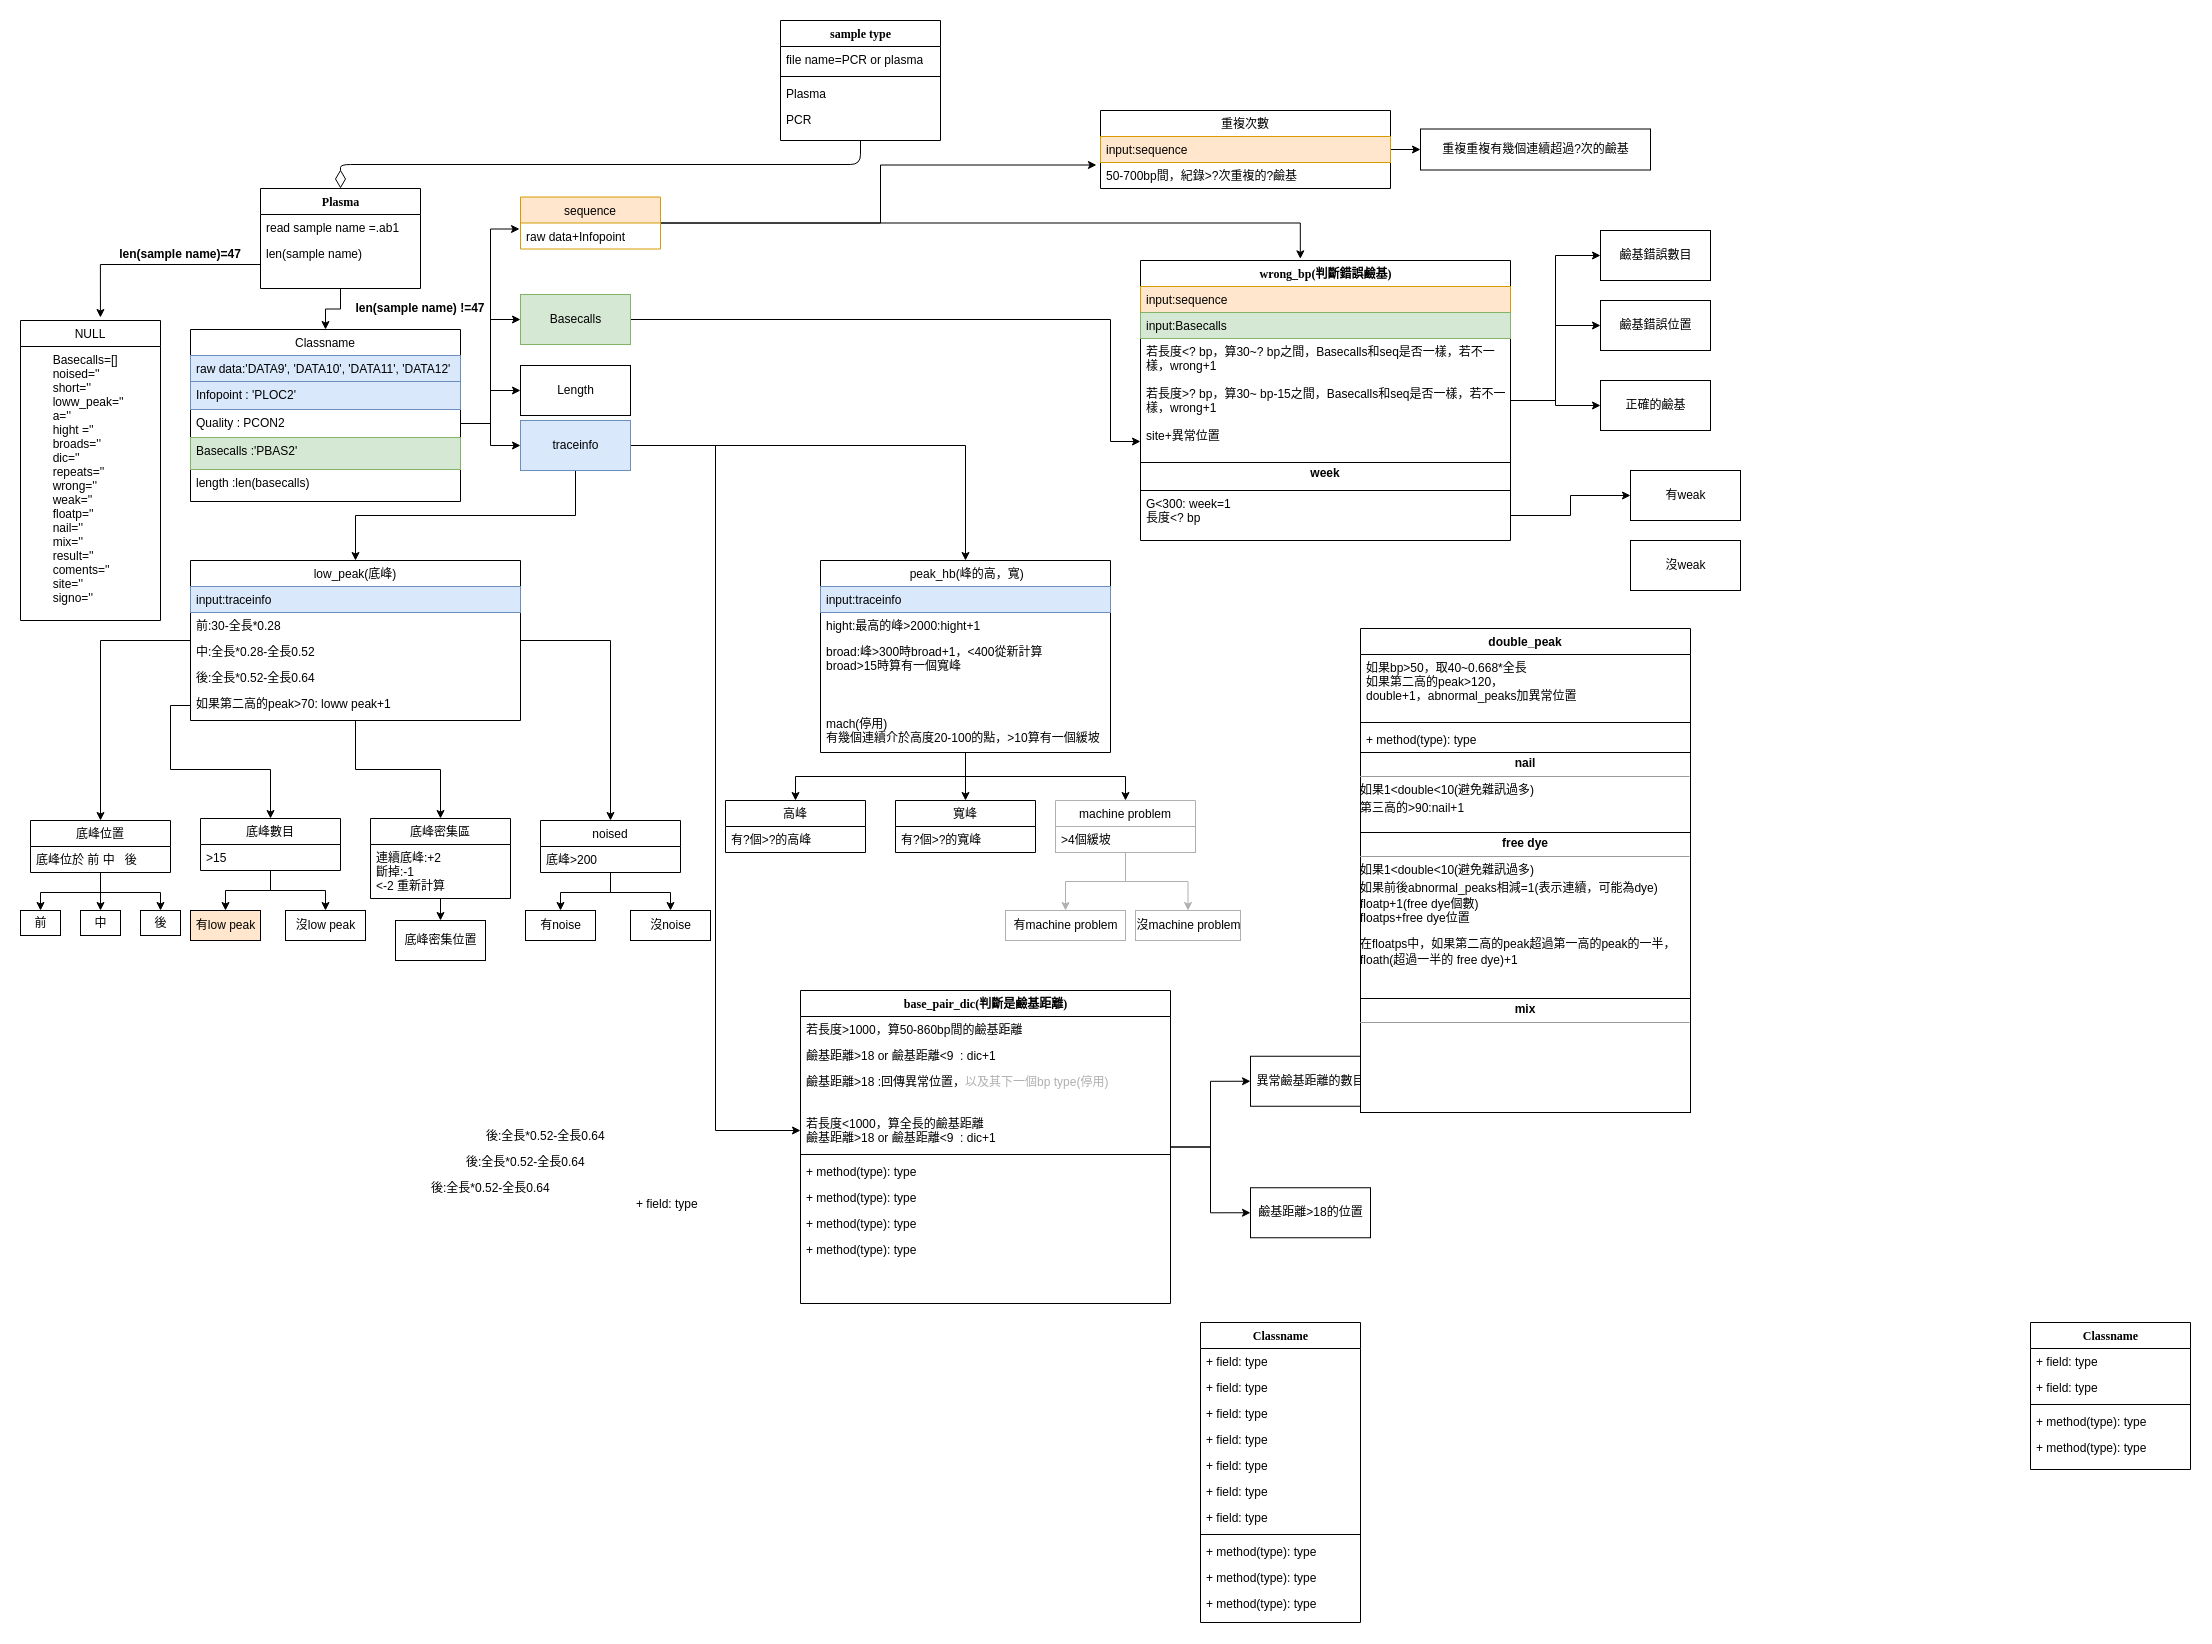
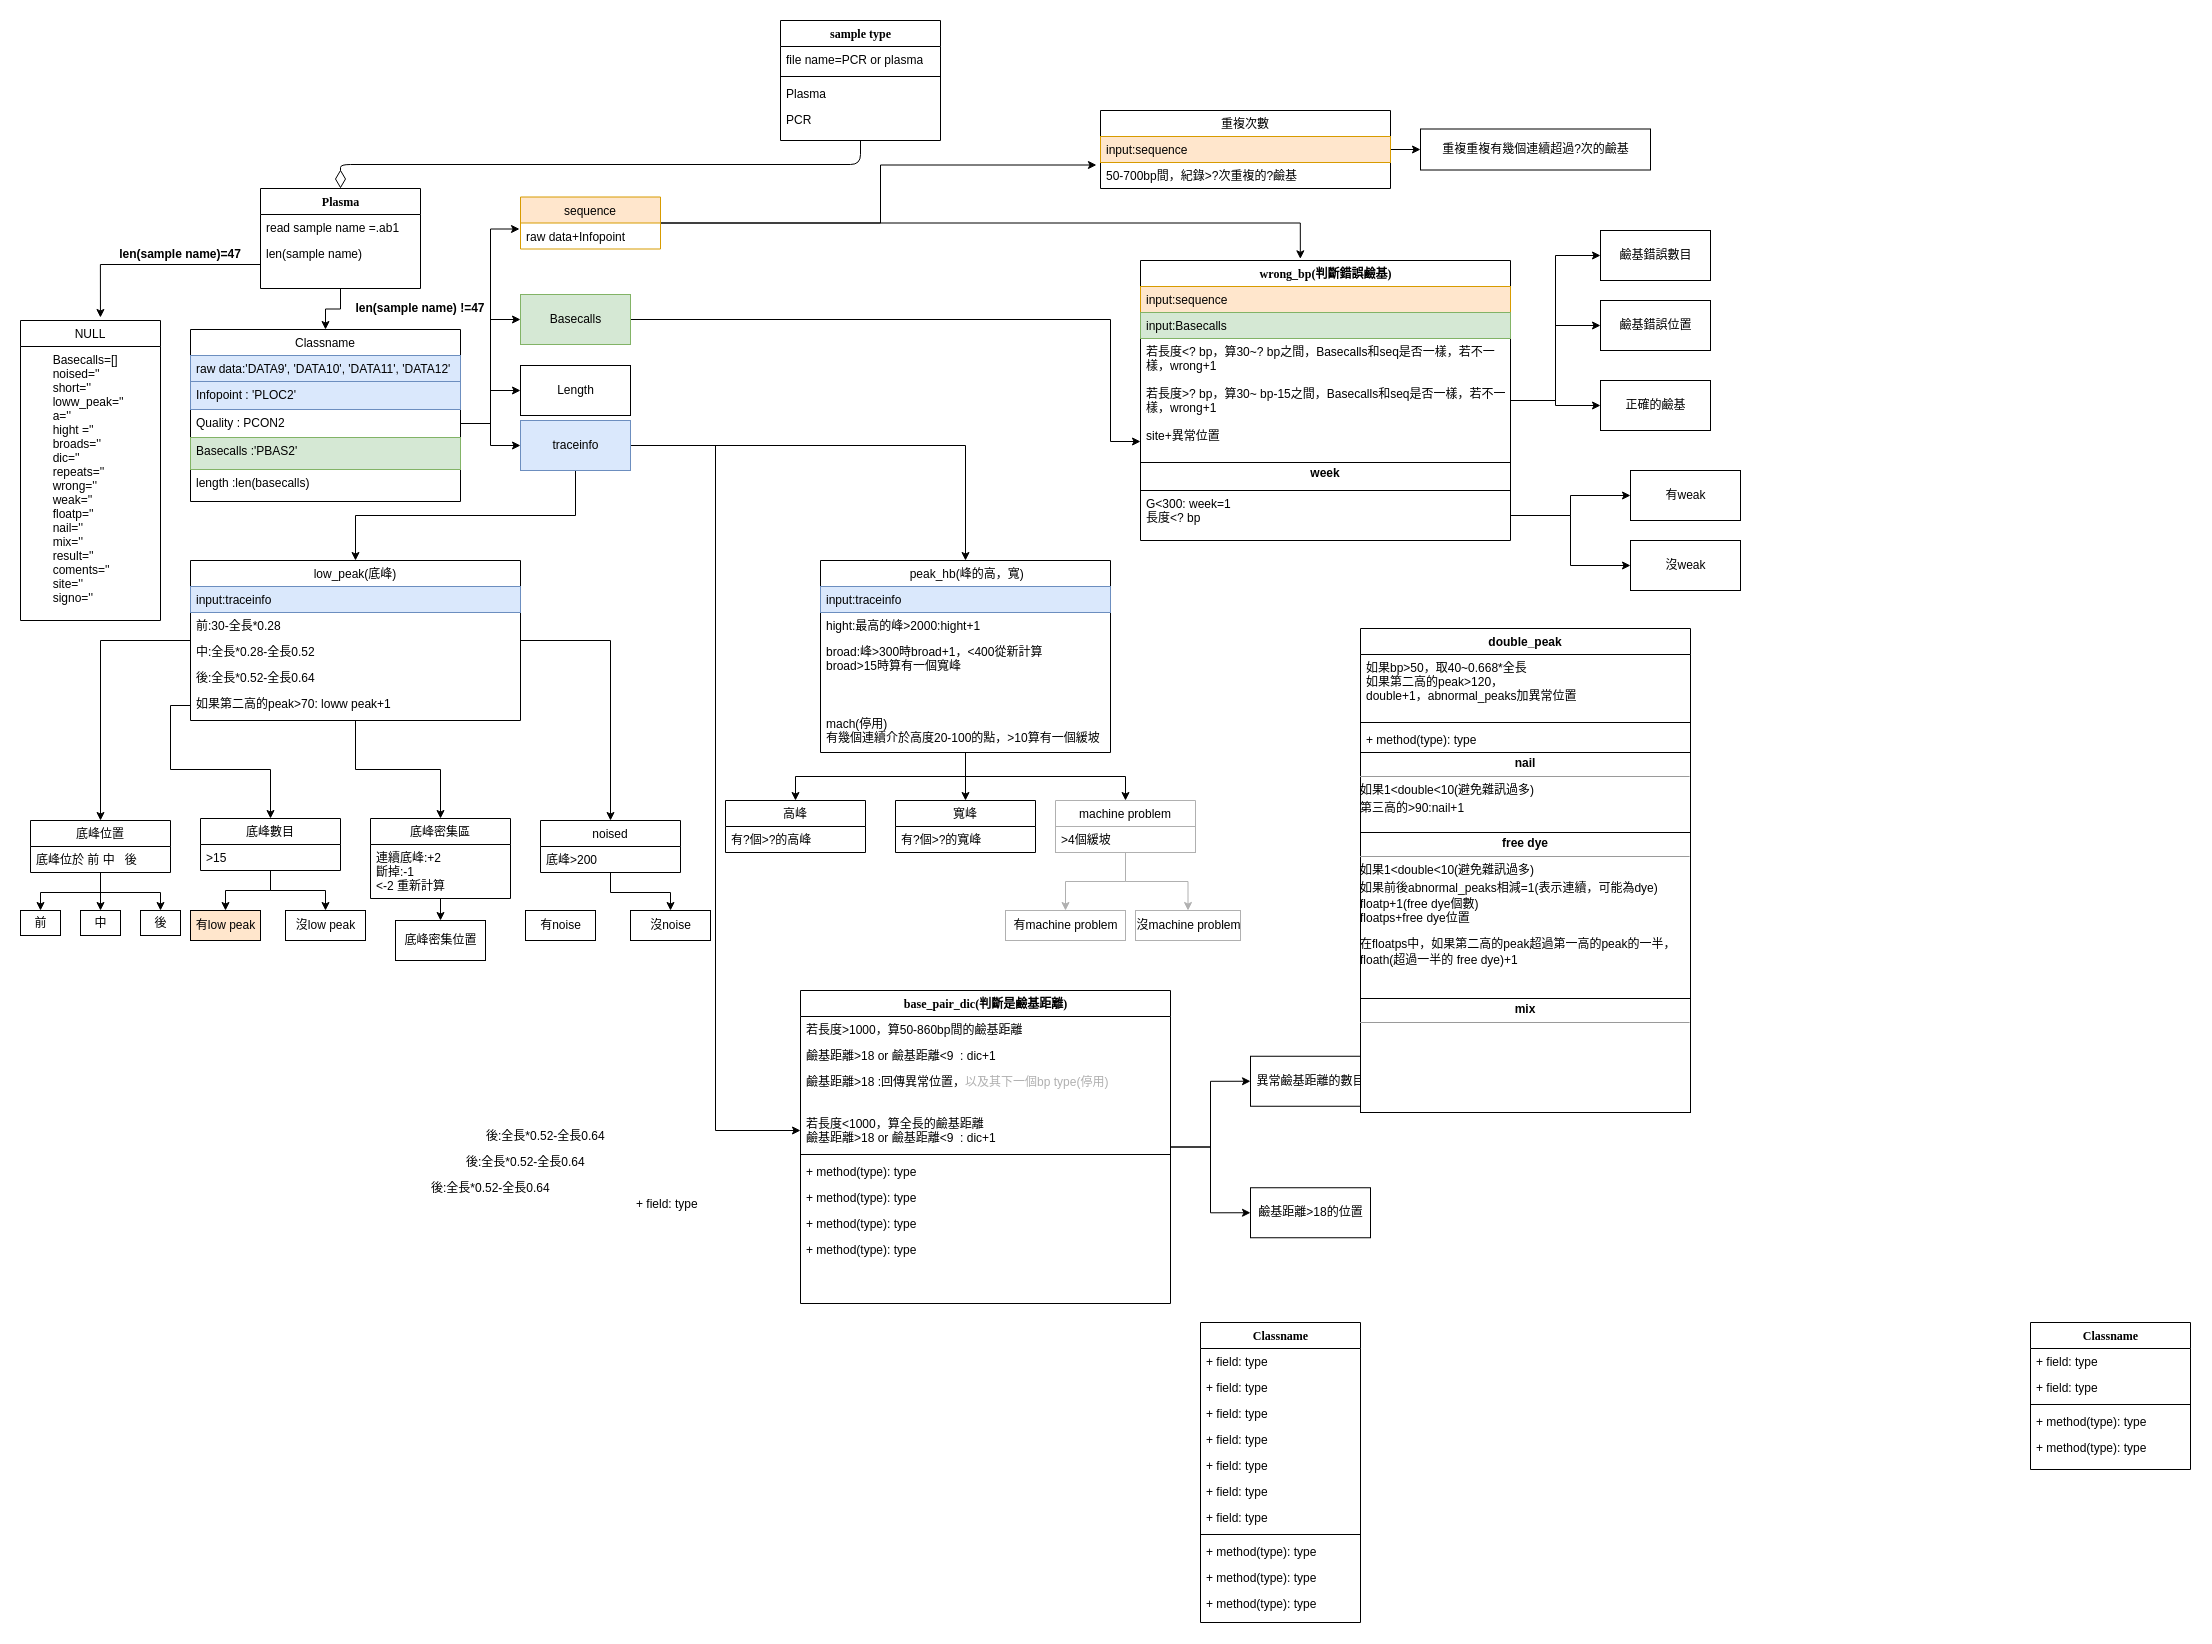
edge "G<300: week=1 長度<? bp" -> "沒weak": added
edge "noised" -> "有noise": removed
